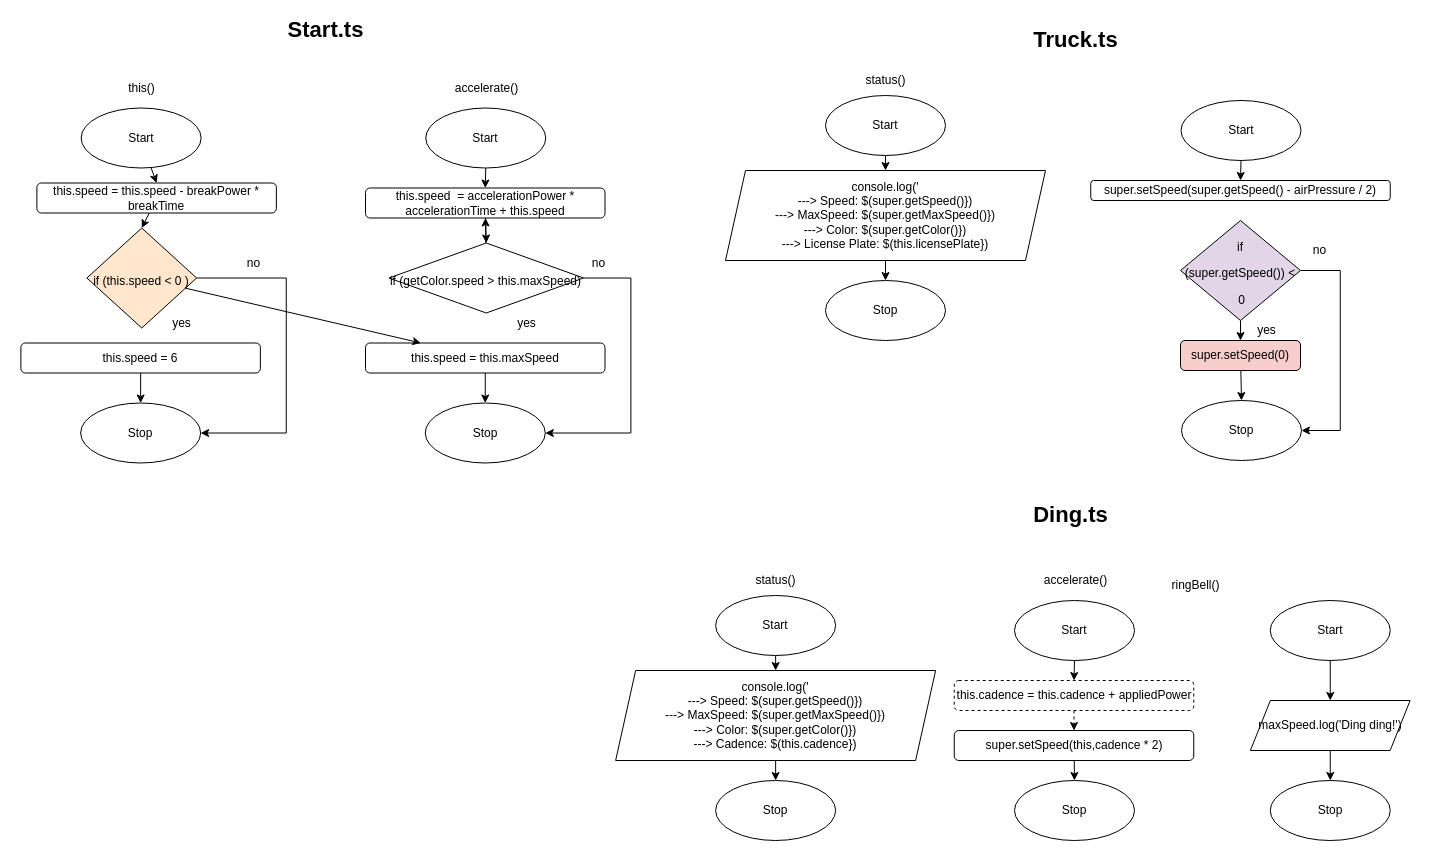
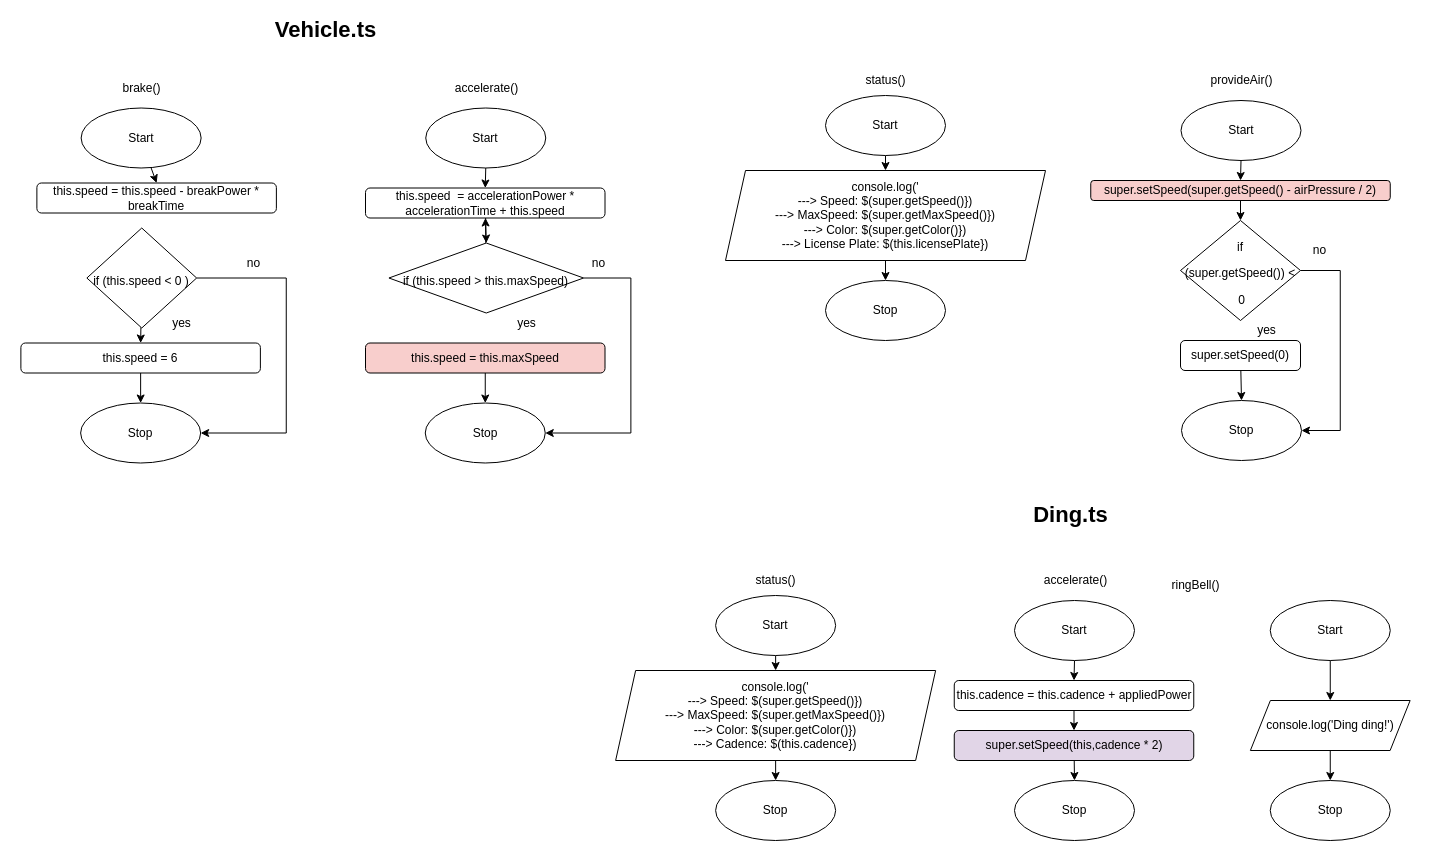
node "Start.ts": label "Start.ts" -> "Vehicle.ts"
node "Truck.ts": removed
node "provideAir()": added
node "this()": label "this()" -> "brake()"
node "super.setSpeed(super.getSpeed() - airPressure / 2)": fillcolor #ffffff -> #f8cecc
edge "super.setSpeed(super.getSpeed() - airPressure / 2)" -> "if (super.getSpeed()) < 0": added
edge "this.speed = this.speed - breakPower * breakTime" -> "if (this.speed < 0 )": removed
node "if (super.getSpeed()) < 0": fillcolor #e1d5e7 -> #ffffff
node "if (this.speed < 0 )": fillcolor #ffe6cc -> #ffffff
node "if (getColor.speed > this.maxSpeed)": label "if (getColor.speed > this.maxSpeed)" -> "if (this.speed > this.maxSpeed)"
edge "if (this.speed < 0 )" -> "this.speed = this.maxSpeed": now "if (this.speed < 0 )" -> "this.speed = 6"
edge "if (super.getSpeed()) < 0" -> "super.setSpeed(0)": removed
node "super.setSpeed(0)": fillcolor #f8cecc -> #ffffff
node "this.speed = this.maxSpeed": fillcolor #ffffff -> #f8cecc
node "this.cadence = this.cadence + appliedPower": style dashed -> solid
edge "this.cadence = this.cadence + appliedPower" -> "super.setSpeed(this,cadence * 2)": style dashed -> solid
node "maxSpeed.log('Ding ding!')": label "maxSpeed.log('Ding ding!')" -> "console.log('Ding ding!')"
node "super.setSpeed(this,cadence * 2)": fillcolor #ffffff -> #e1d5e7
